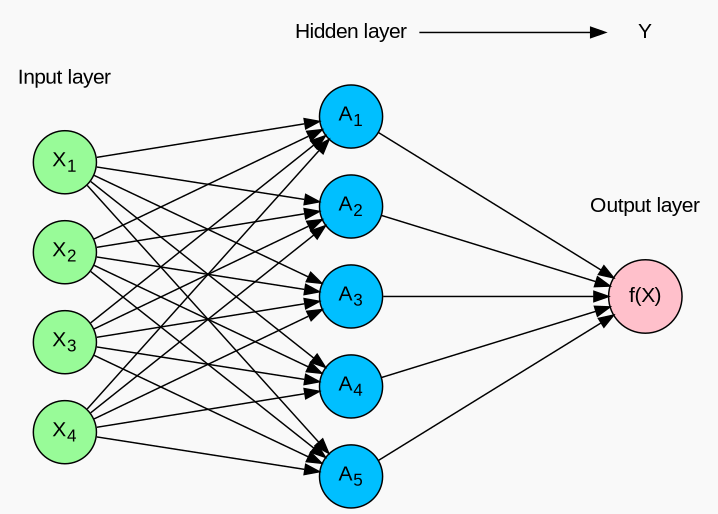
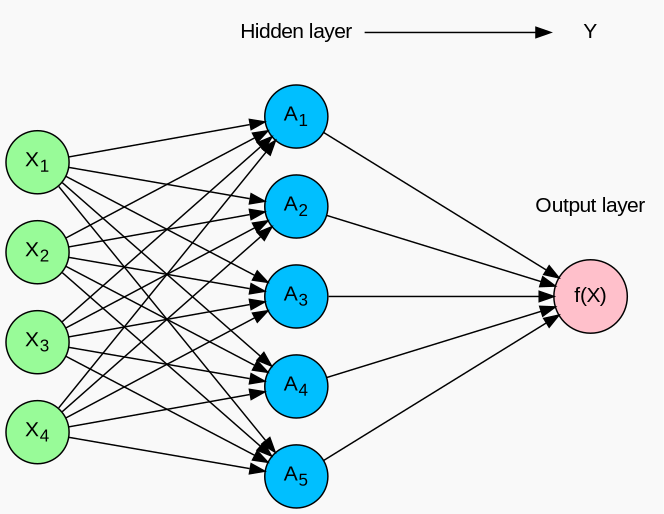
node "Input layer": removed
